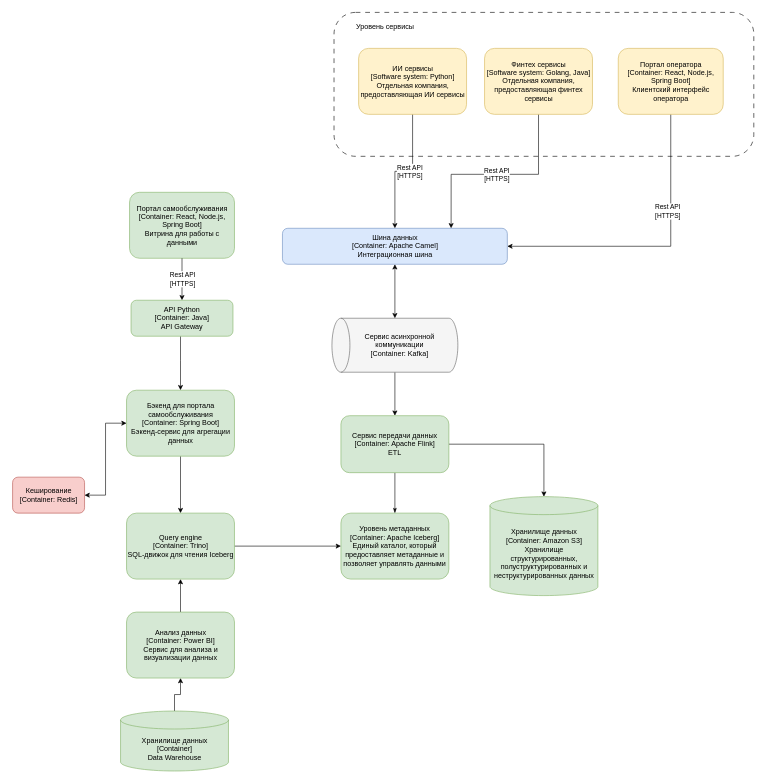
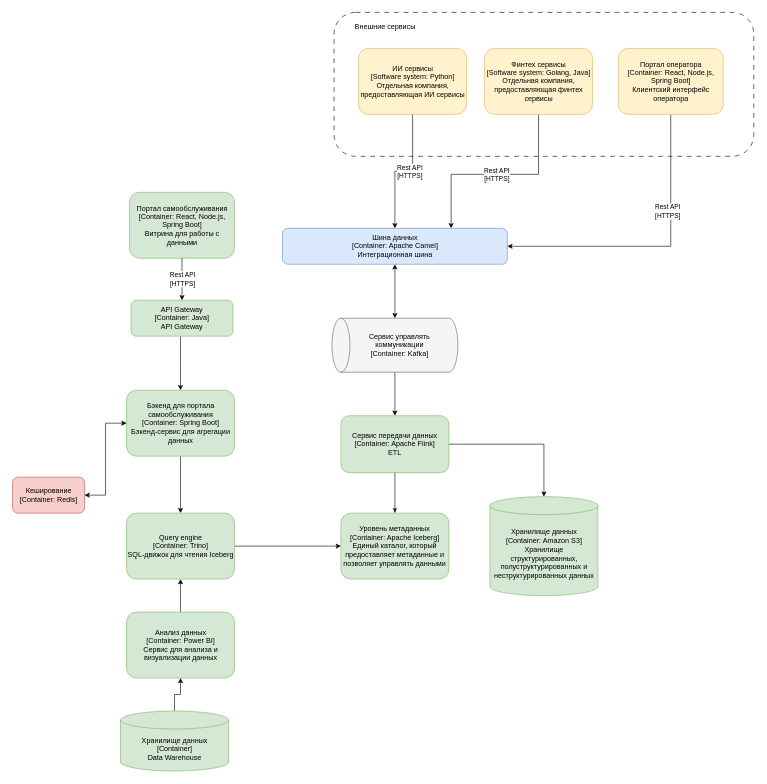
node "Уровень сервисы": label "Уровень сервисы" -> "Внешние сервисы"
node "API Python [Container: Java] API Gateway": label "API Python [Container: Java] API Gateway" -> "API Gateway [Container: Java] API Gateway"
node "Сервис асинхронной коммуникации [Container: Kafka]": label "Сервис асинхронной коммуникации [Container: Kafka]" -> "Сервис управлять коммуникации [Container: Kafka]"
